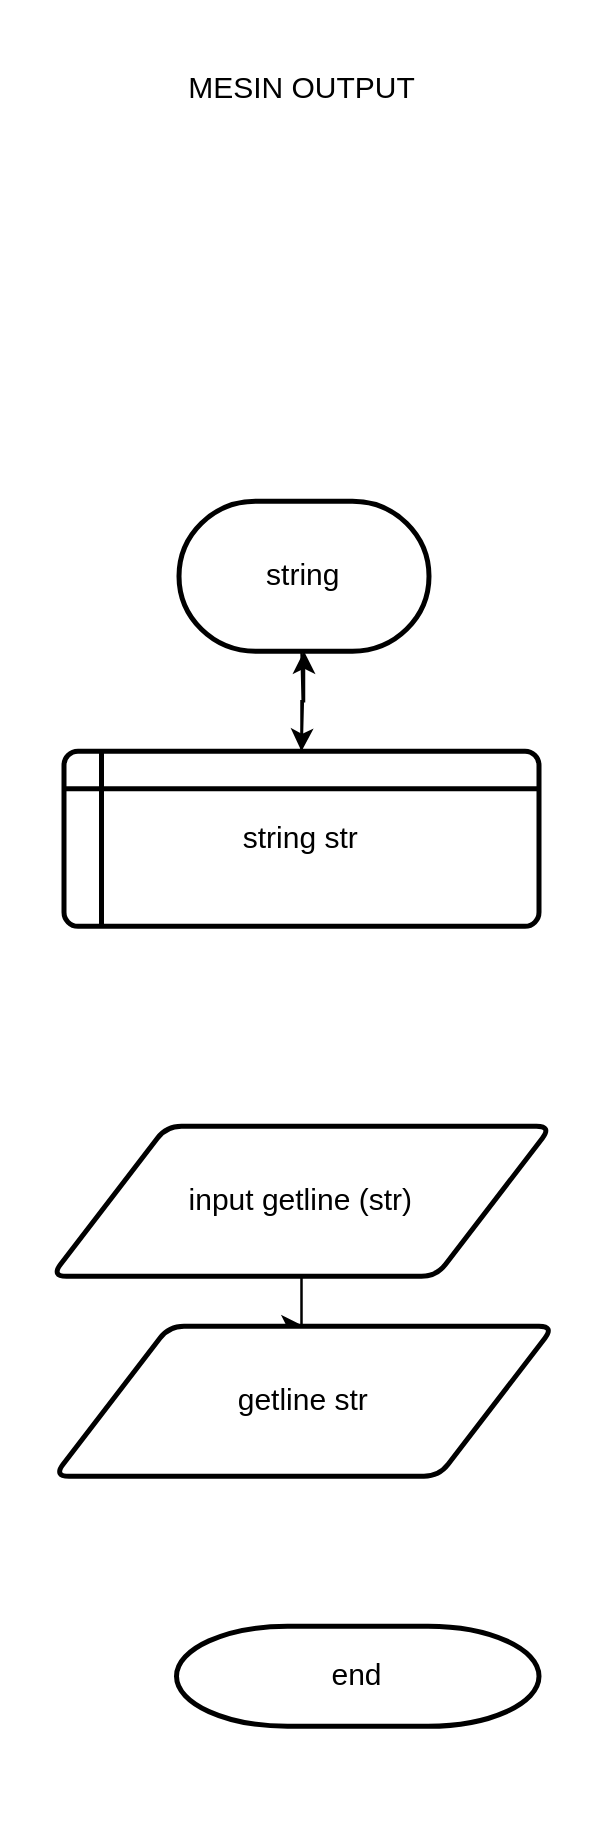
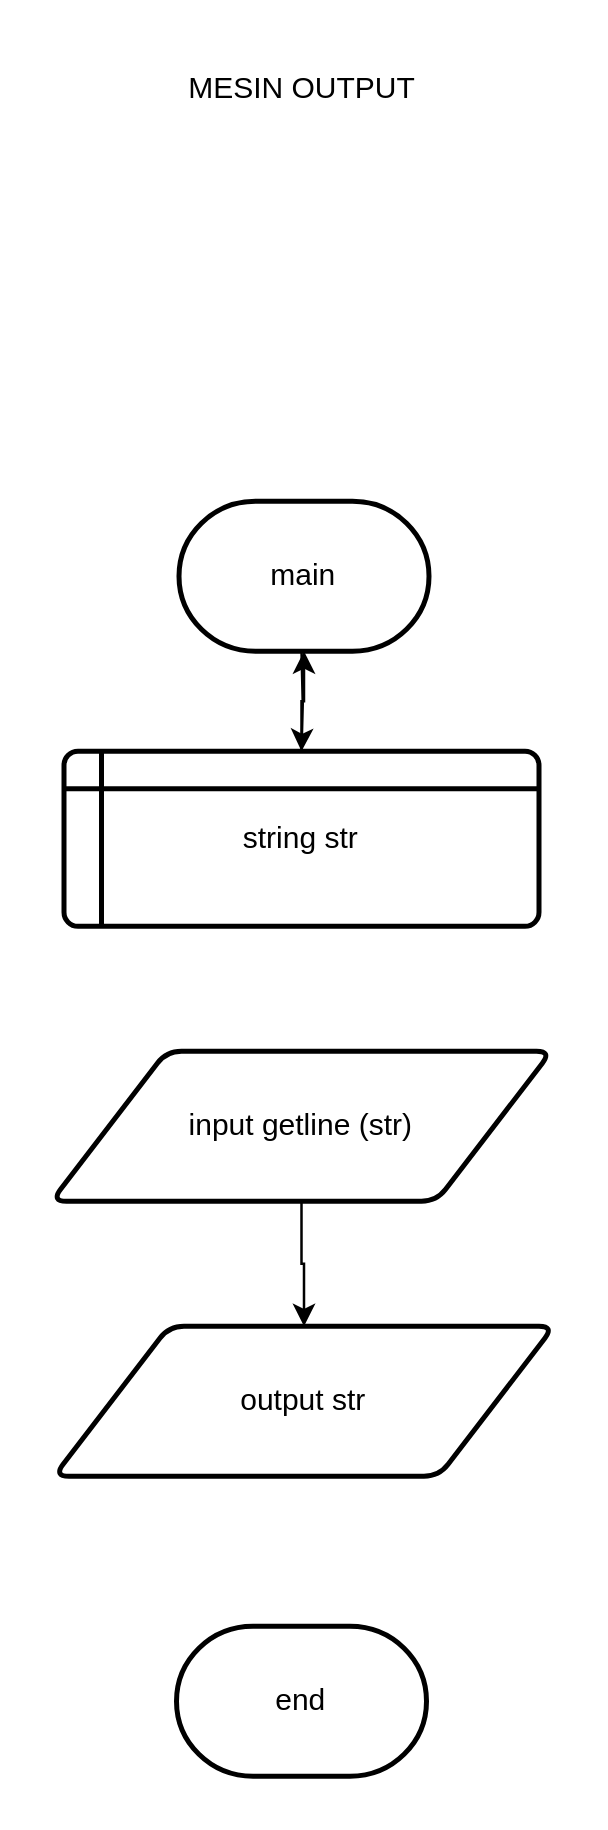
node "string": label "string" -> "main"
node "input getline (str)": moved (301, 1201) -> (301, 1126)
node "getline str": label "getline str" -> "output str"
node "end": size 363x100 -> 250x150
